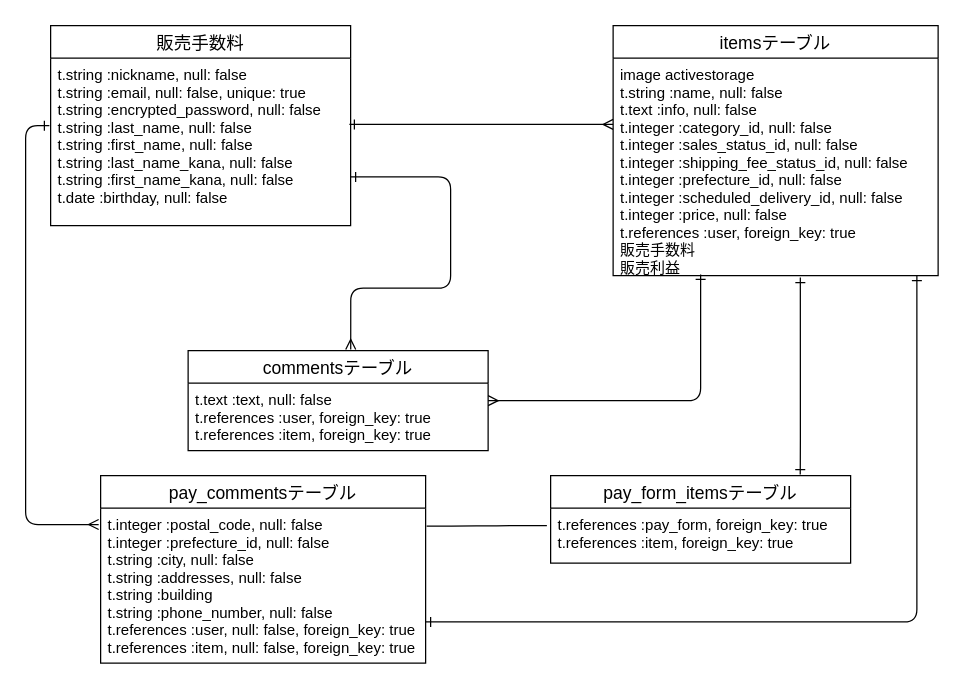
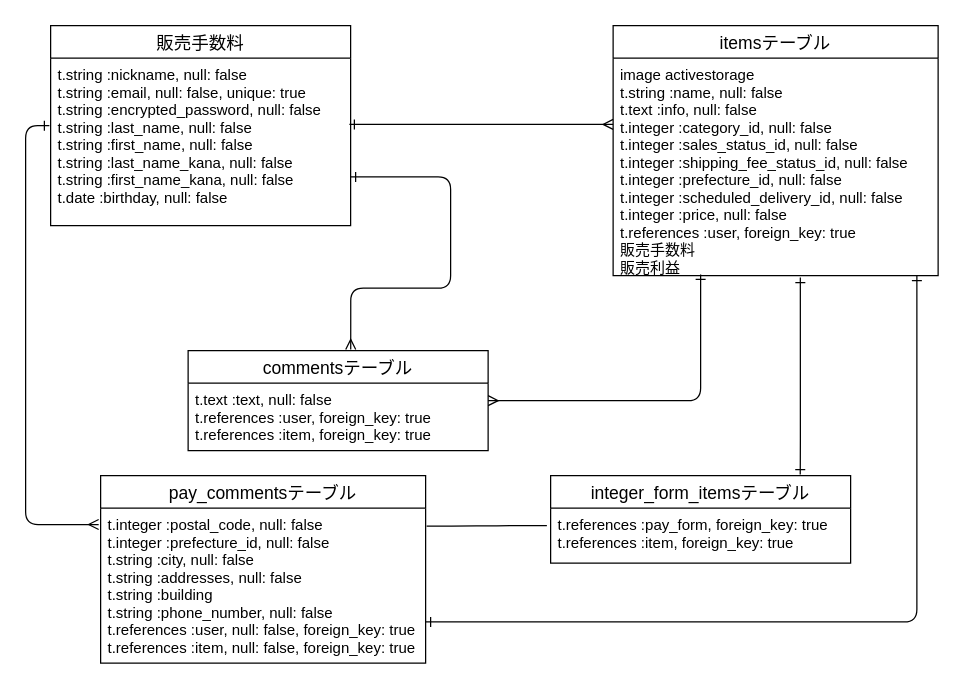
node "pay_form_itemsテーブル": label "pay_form_itemsテーブル" -> "integer_form_itemsテーブル"
